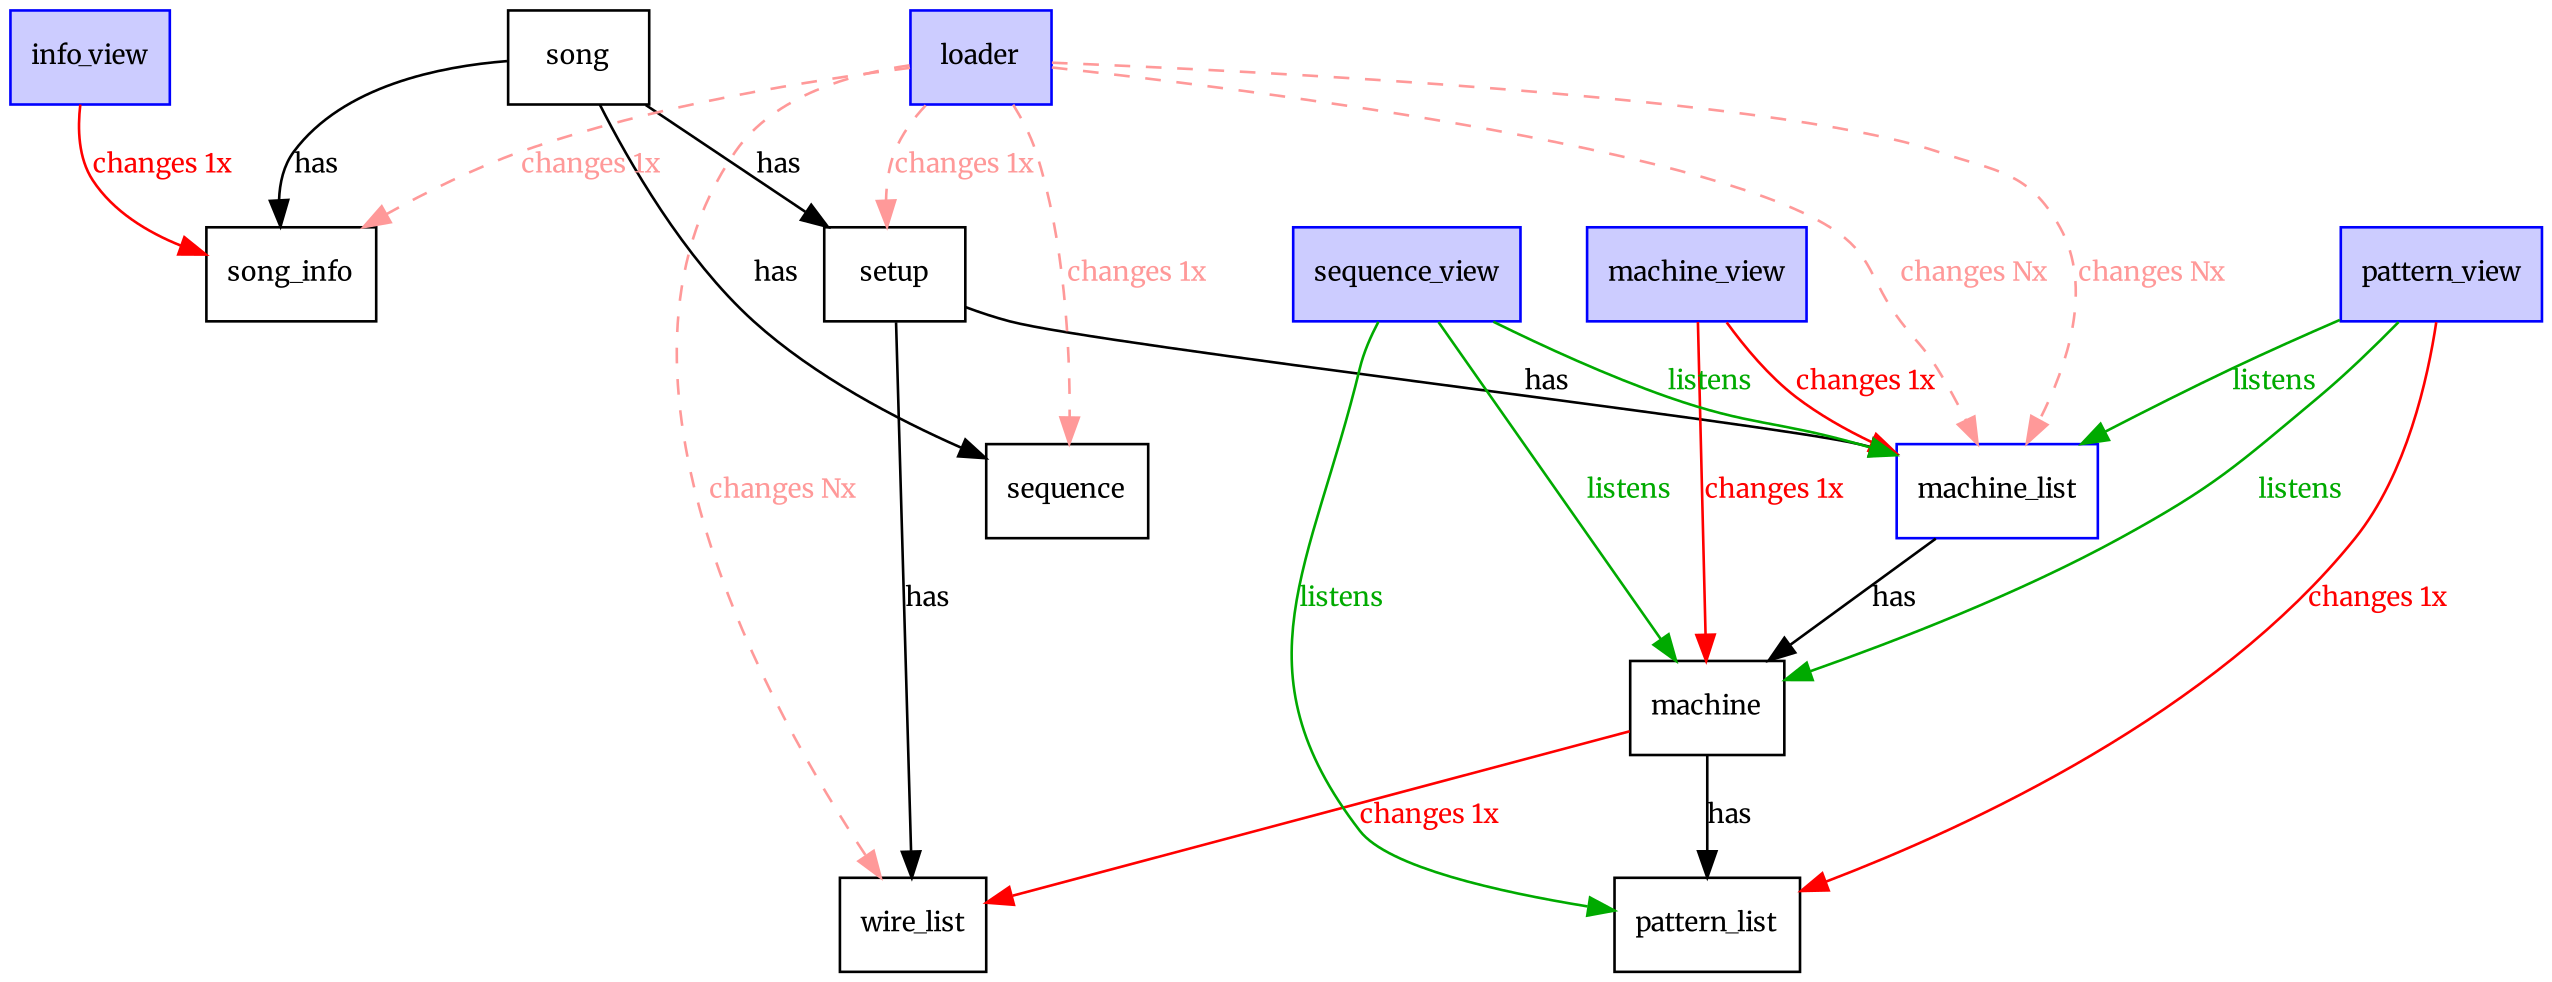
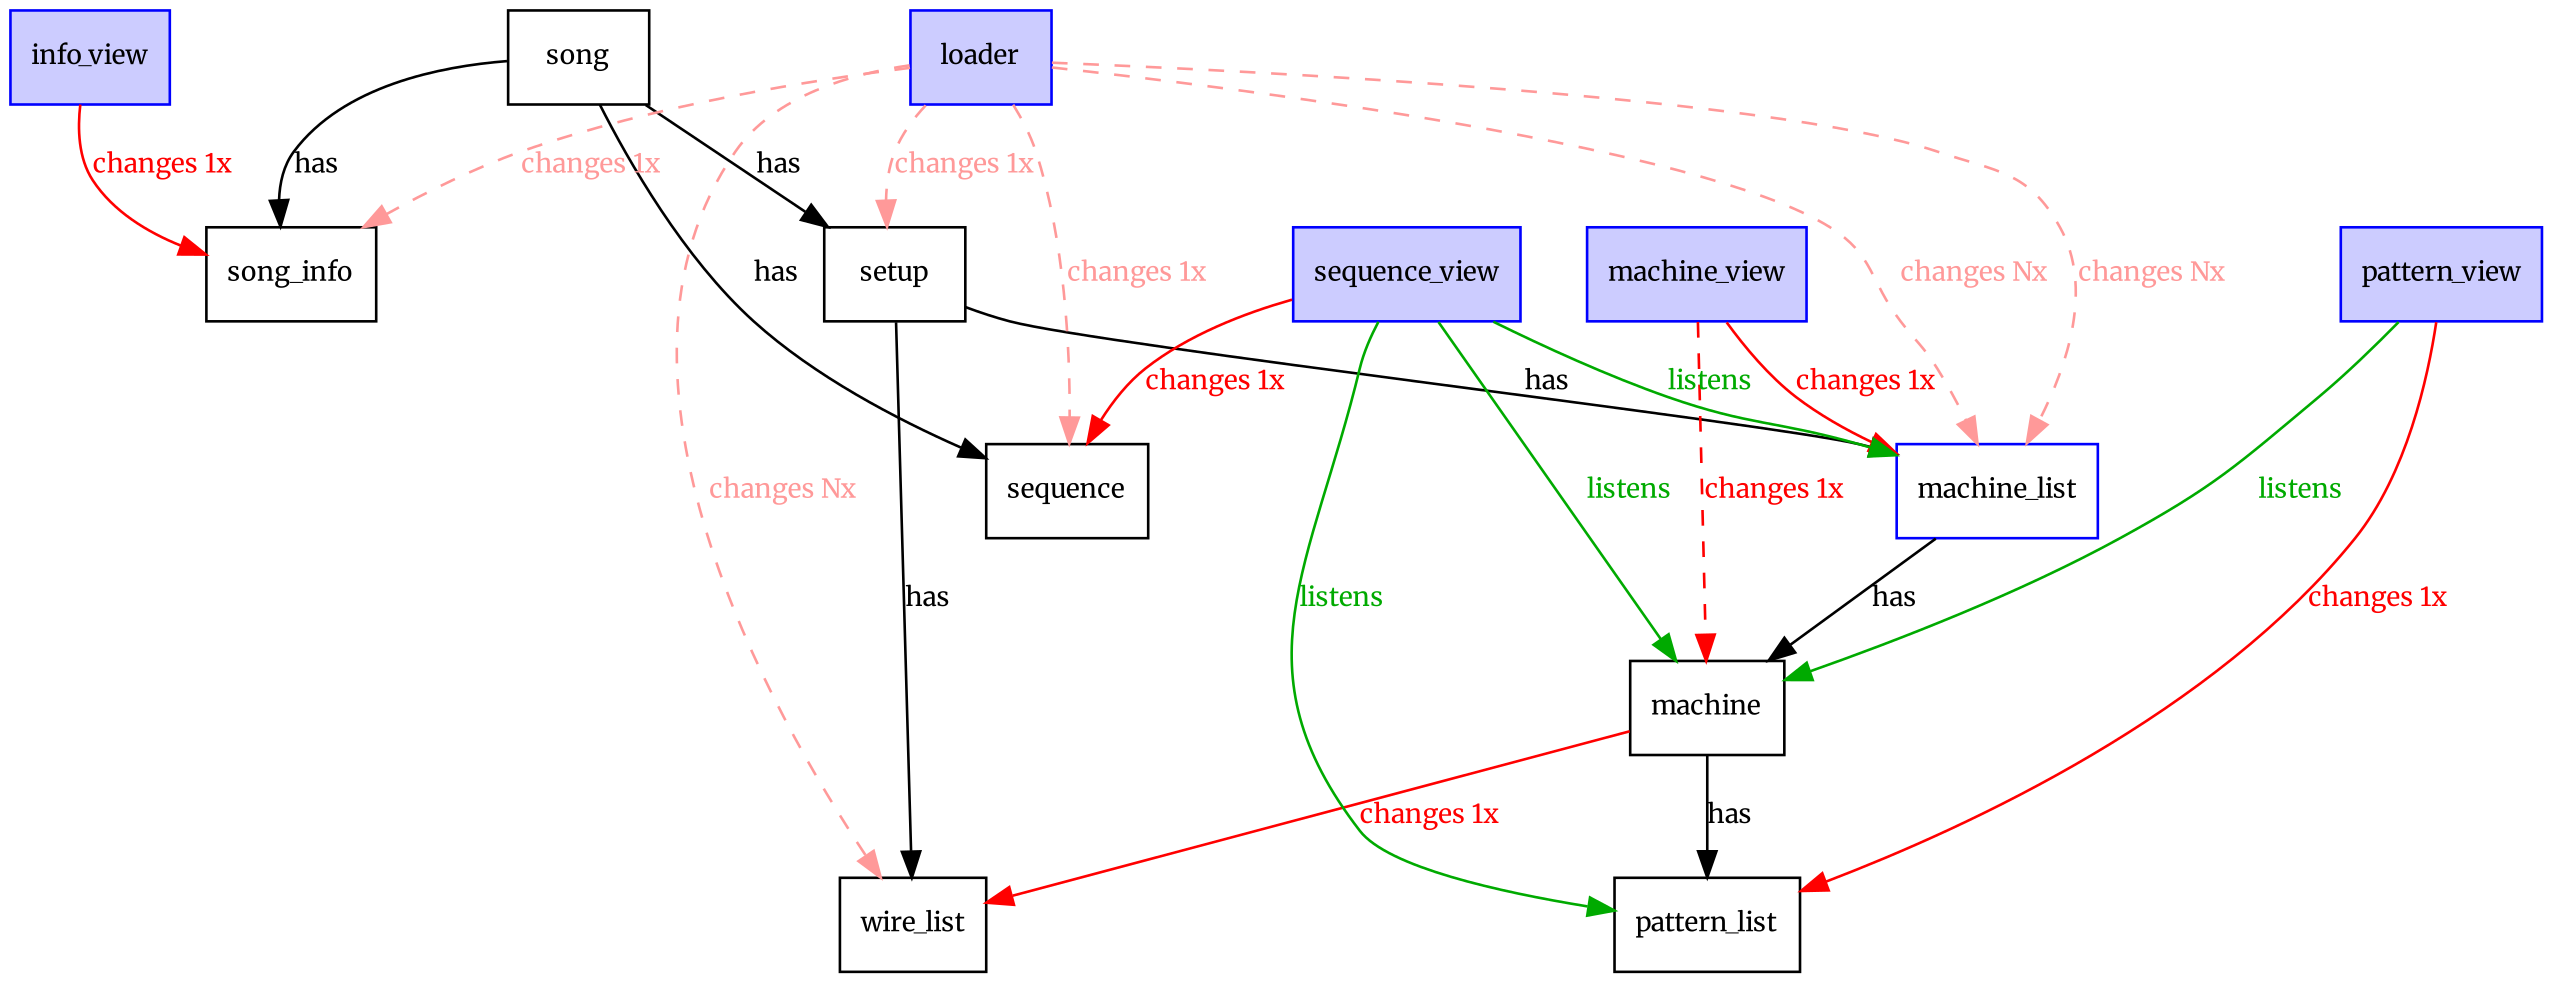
edge "sequence_view" -> "sequence": added, label "changes 1x"
edge "pattern_view" -> "machine_list": removed, label "listens"
edge "machine_view" -> "machine": style solid -> dashed
